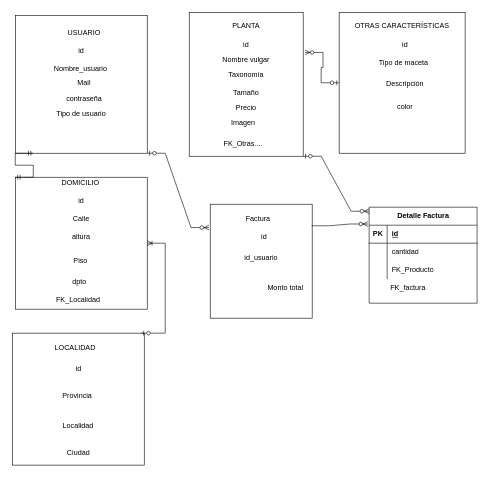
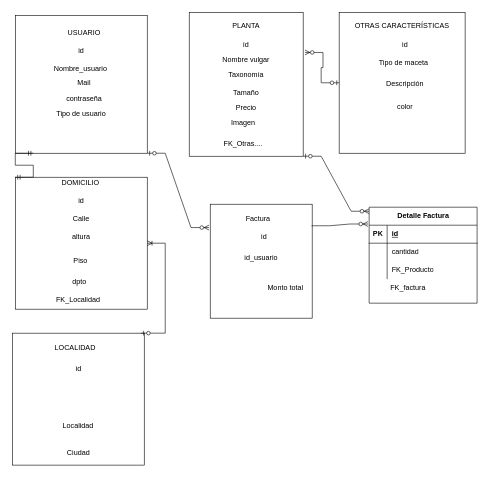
node "Provincia": removed
